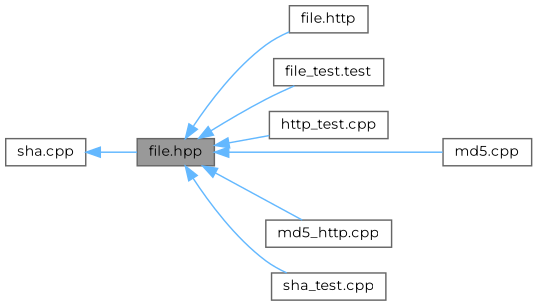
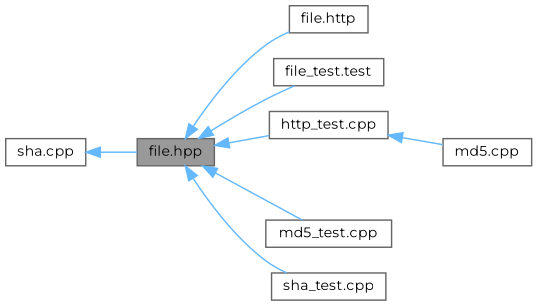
edge "md5.cpp" -> "file.hpp": now "md5.cpp" -> "http_test.cpp"
node "md5_http.cpp": label "md5_http.cpp" -> "md5_test.cpp"
